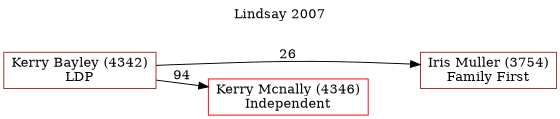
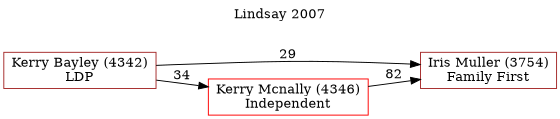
edge "Kerry Bayley (4342) LDP" -> "Iris Muller (3754) Family First": label "26" -> "29"
edge "Kerry Bayley (4342) LDP" -> "Kerry Mcnally (4346) Independent": label "94" -> "34"
edge "Kerry Mcnally (4346) Independent" -> "Iris Muller (3754) Family First": added, label "82"
